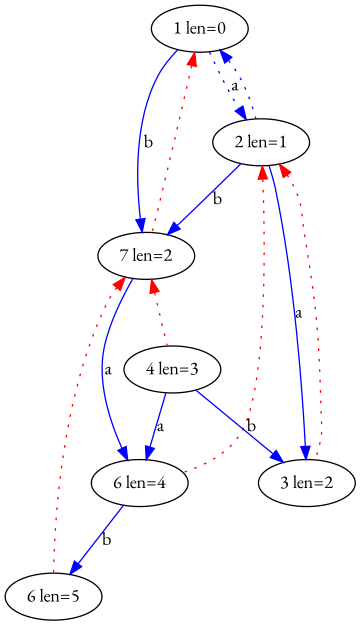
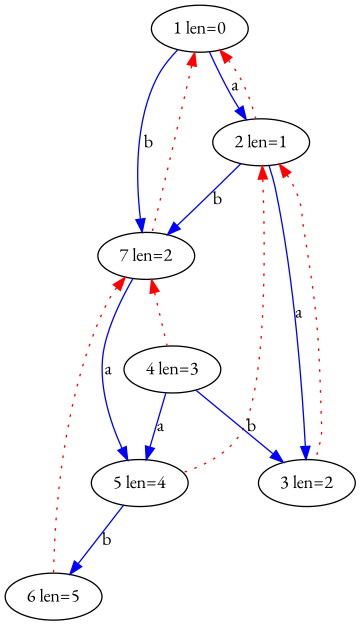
edge "1 len=0" -> "2 len=1": style dotted -> solid
edge "2 len=1" -> "1 len=0": color blue -> red
node "6 len=4": label "6 len=4" -> "5 len=4"
